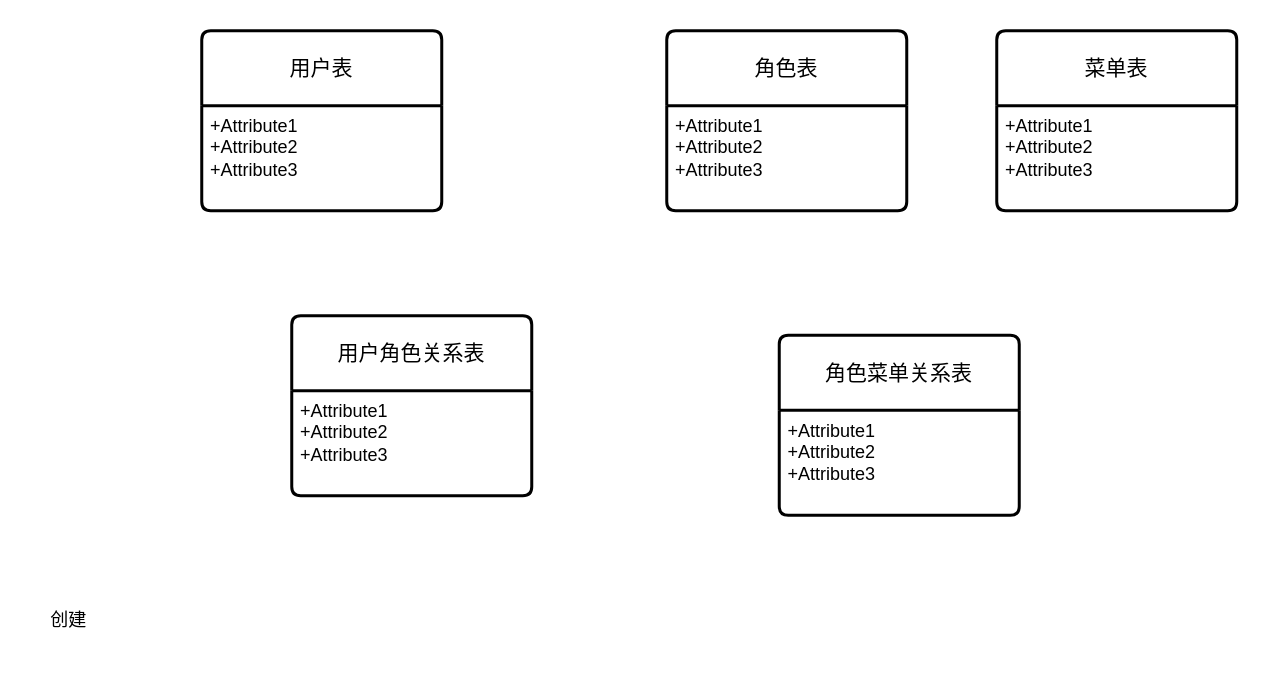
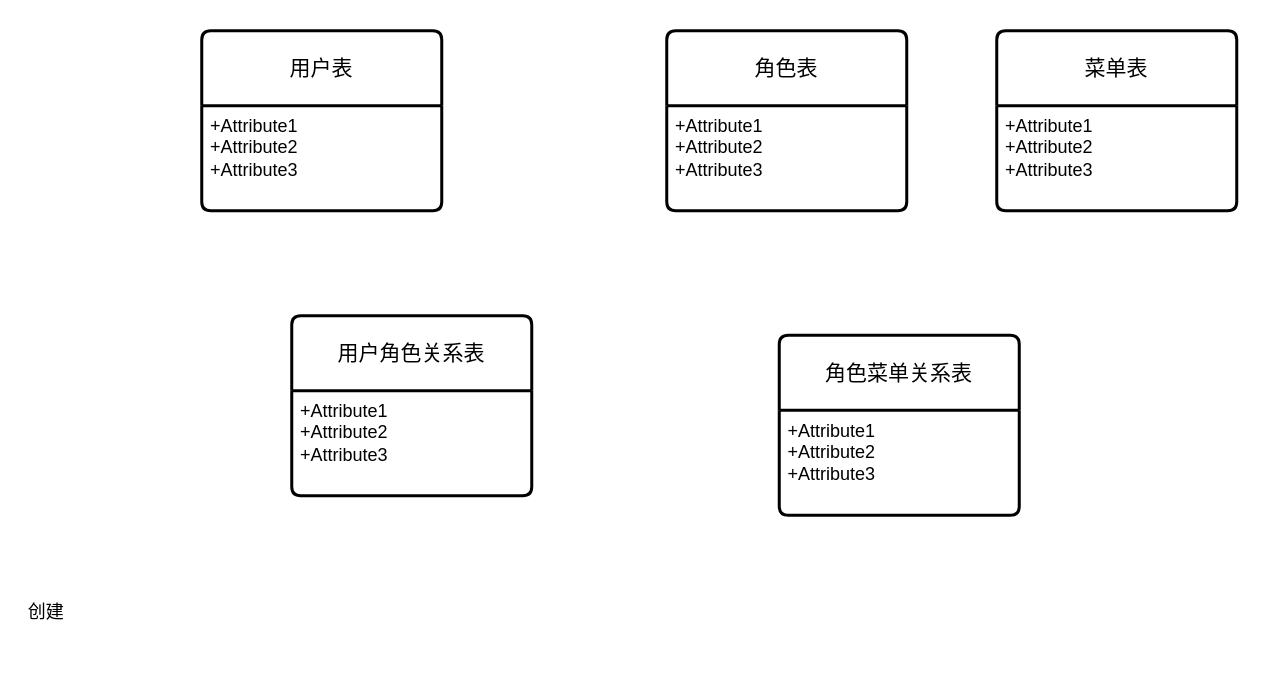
node "创建": moved (68, 620) -> (46, 613)
